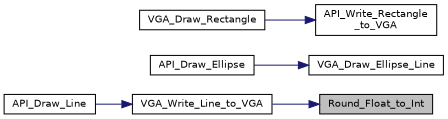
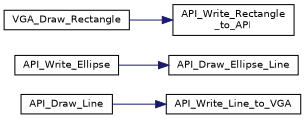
node "API_Write_Rectangle _to_VGA": label "API_Write_Rectangle _to_VGA" -> "API_Write_Rectangle _to_API"
node "API_Draw_Ellipse": label "API_Draw_Ellipse" -> "API_Write_Ellipse"
node "VGA_Draw_Ellipse_Line": label "VGA_Draw_Ellipse_Line" -> "API_Draw_Ellipse_Line"
node "VGA_Write_Line_to_VGA": label "VGA_Write_Line_to_VGA" -> "API_Write_Line_to_VGA"
node "Round_Float_to_Int": removed
